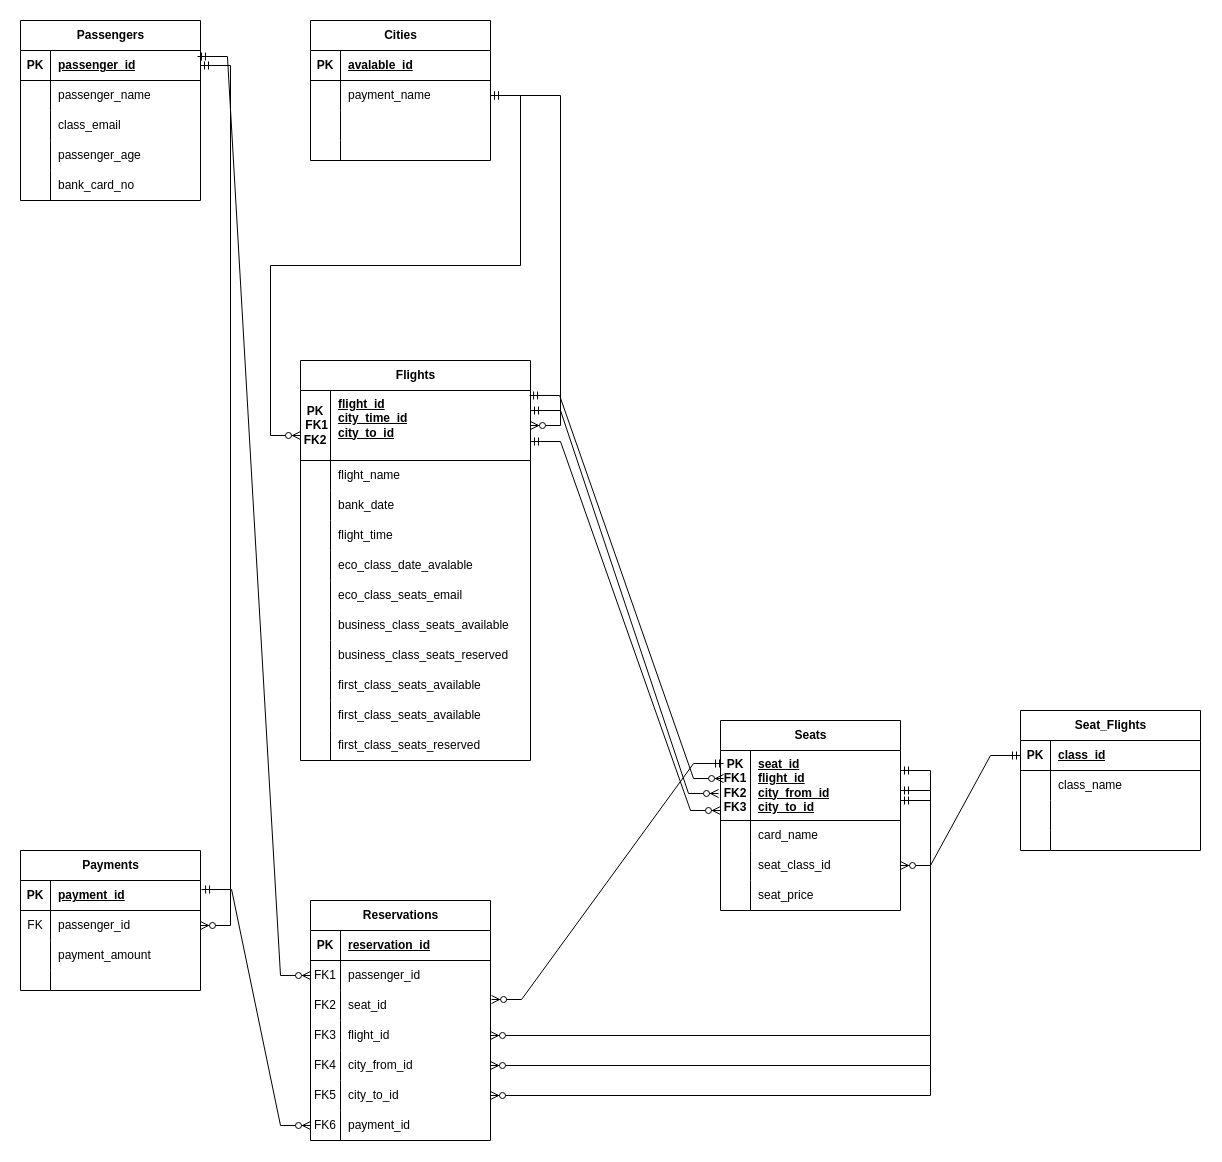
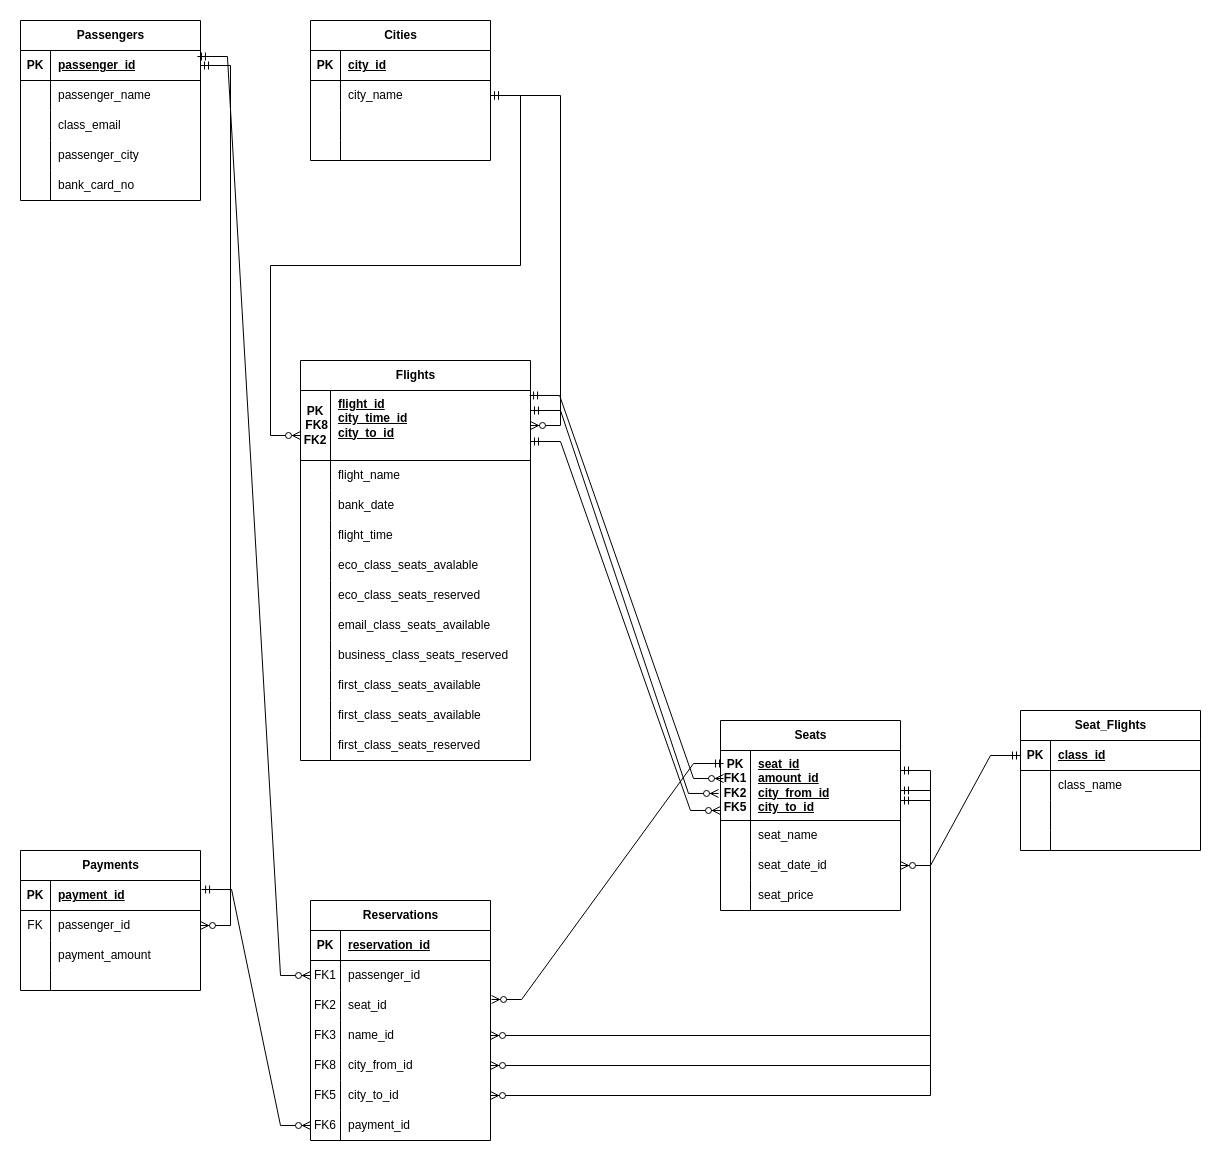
node "avalable_id": label "avalable_id" -> "city_id"
node "payment_name": label "payment_name" -> "city_name"
node "passenger_age": label "passenger_age" -> "passenger_city"
node "PK FK1 FK2": label "PK FK1 FK2" -> "PK FK8 FK2"
node "eco_class_date_avalable": label "eco_class_date_avalable" -> "eco_class_seats_avalable"
node "eco_class_seats_email": label "eco_class_seats_email" -> "eco_class_seats_reserved"
node "business_class_seats_available": label "business_class_seats_available" -> "email_class_seats_available"
node "PK FK1 FK2 FK3": label "PK FK1 FK2 FK3" -> "PK FK1 FK2 FK5"
node "seat_id flight_id city_from_id city_to_id": label "seat_id flight_id city_from_id city_to_id" -> "seat_id amount_id city_from_id city_to_id"
node "card_name": label "card_name" -> "seat_name"
node "seat_class_id": label "seat_class_id" -> "seat_date_id"
node "flight_id": label "flight_id" -> "name_id"
node "FK4": label "FK4" -> "FK8"
